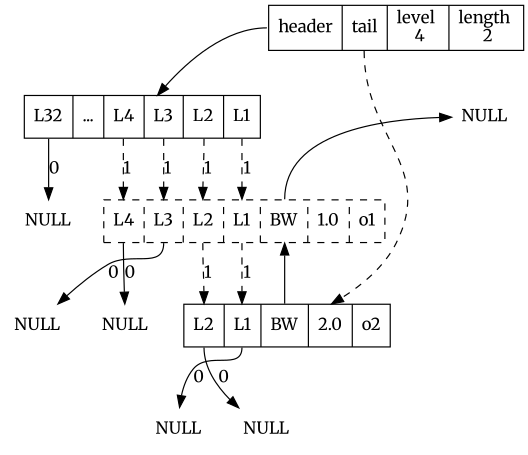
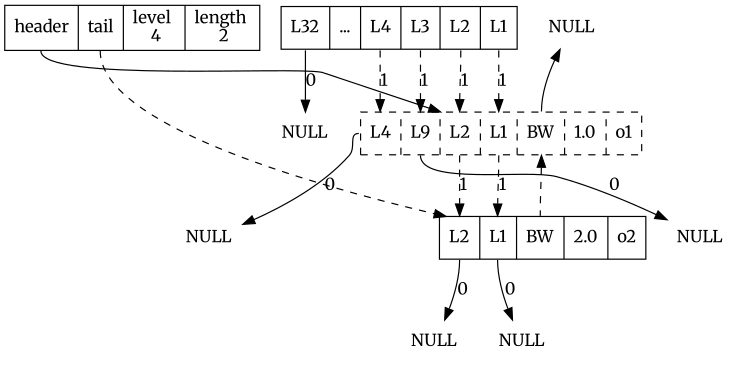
edge "header" -> "L32": now "header" -> "L4"
node "L4": text "L3" -> "L9"
edge "L2" -> "L4": style solid -> dashed
